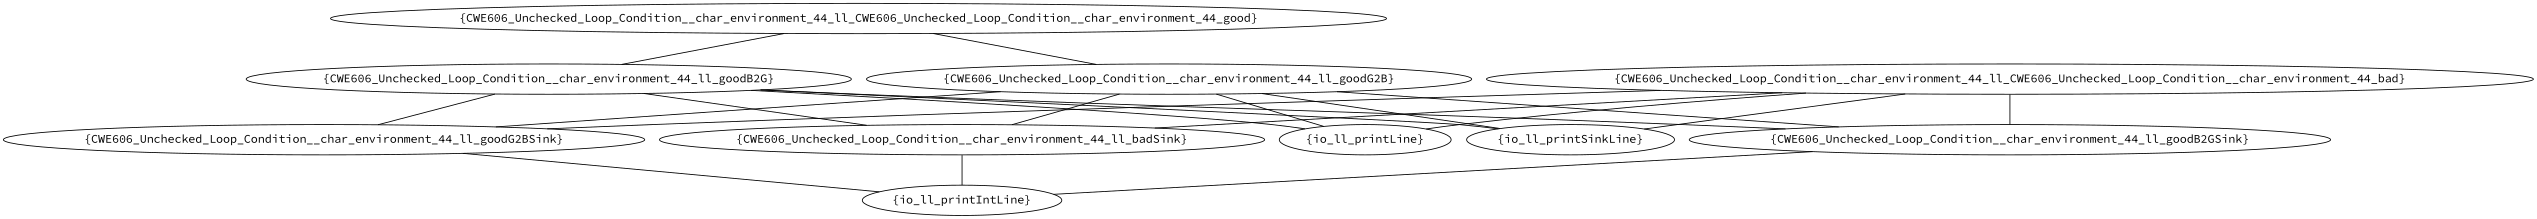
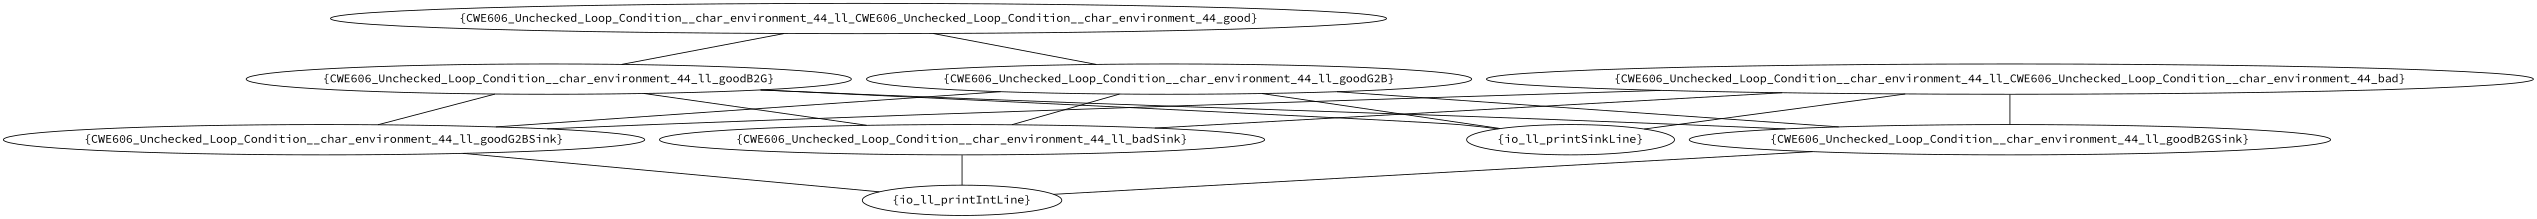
node "{io_ll_printLine}": removed
